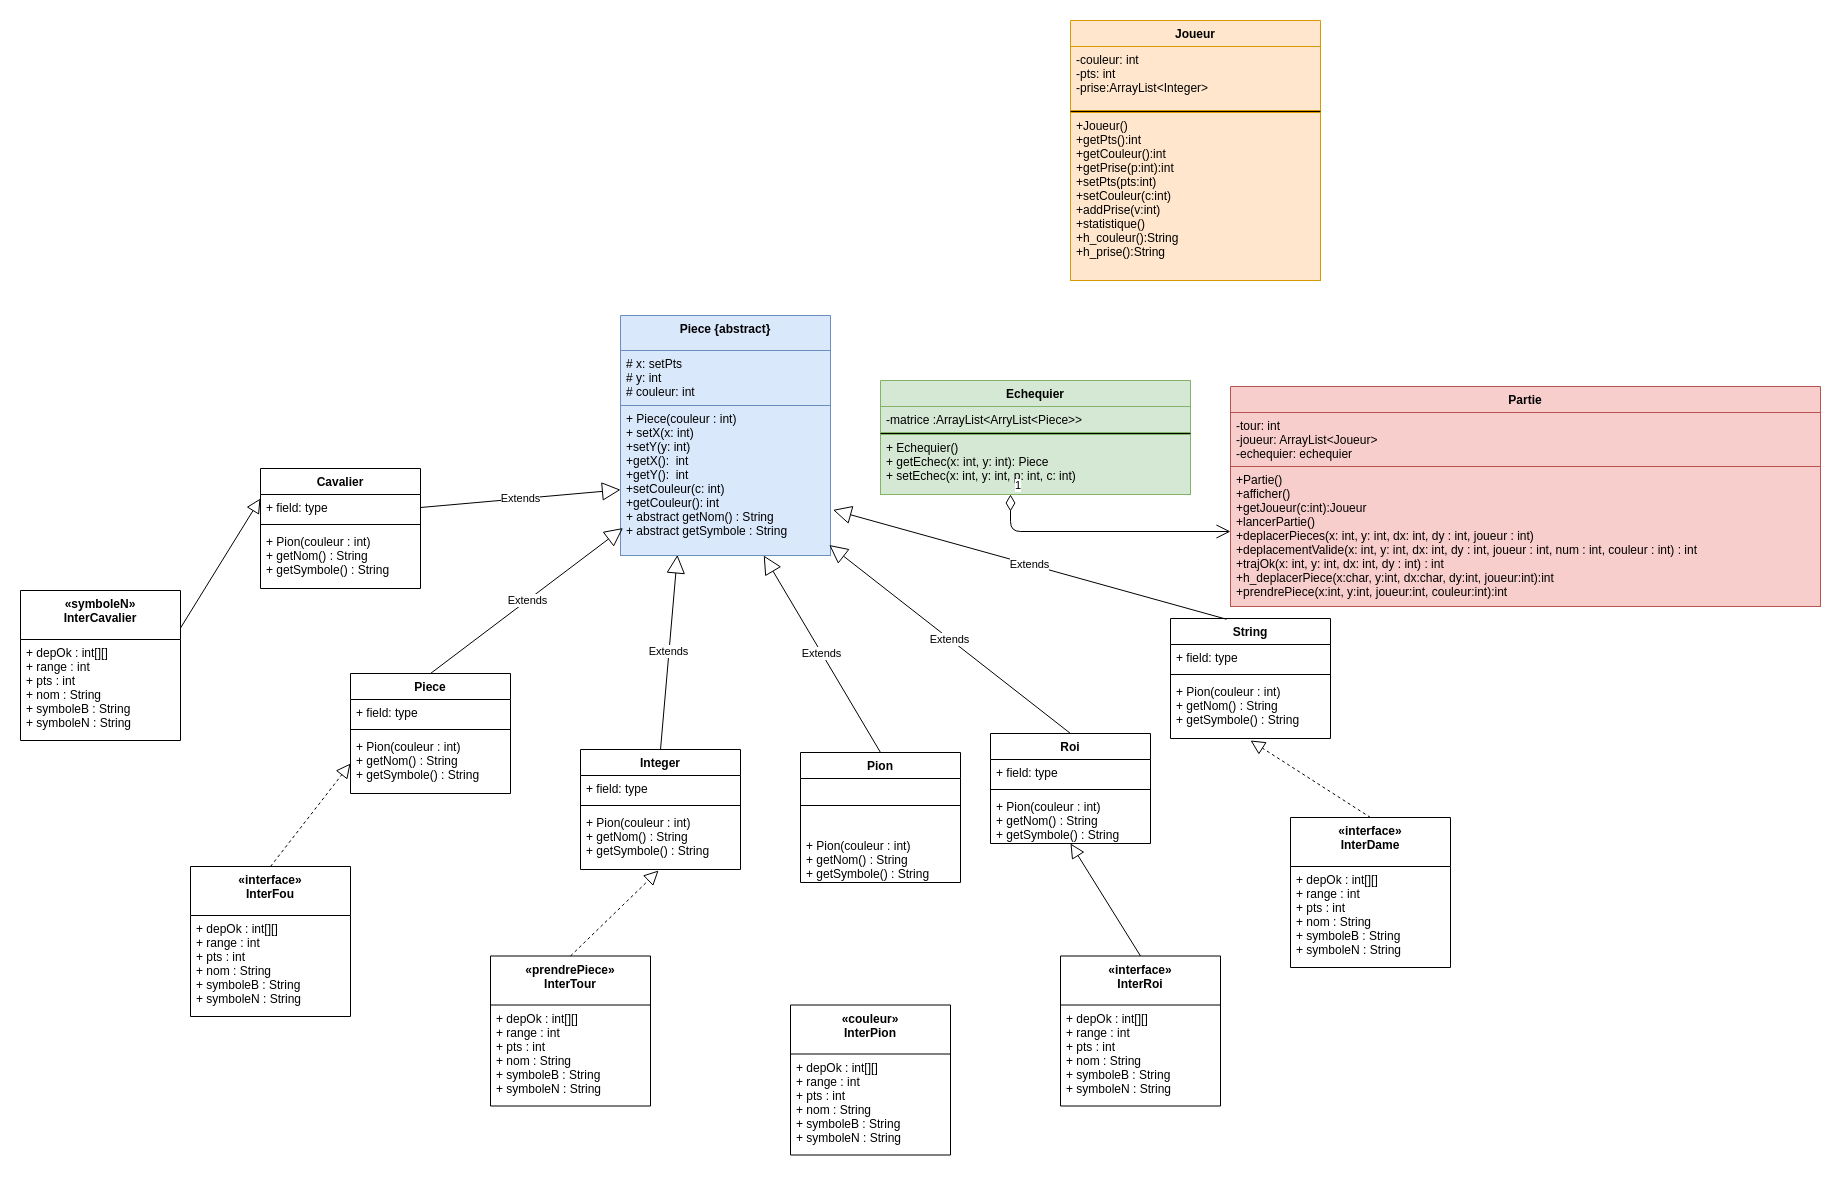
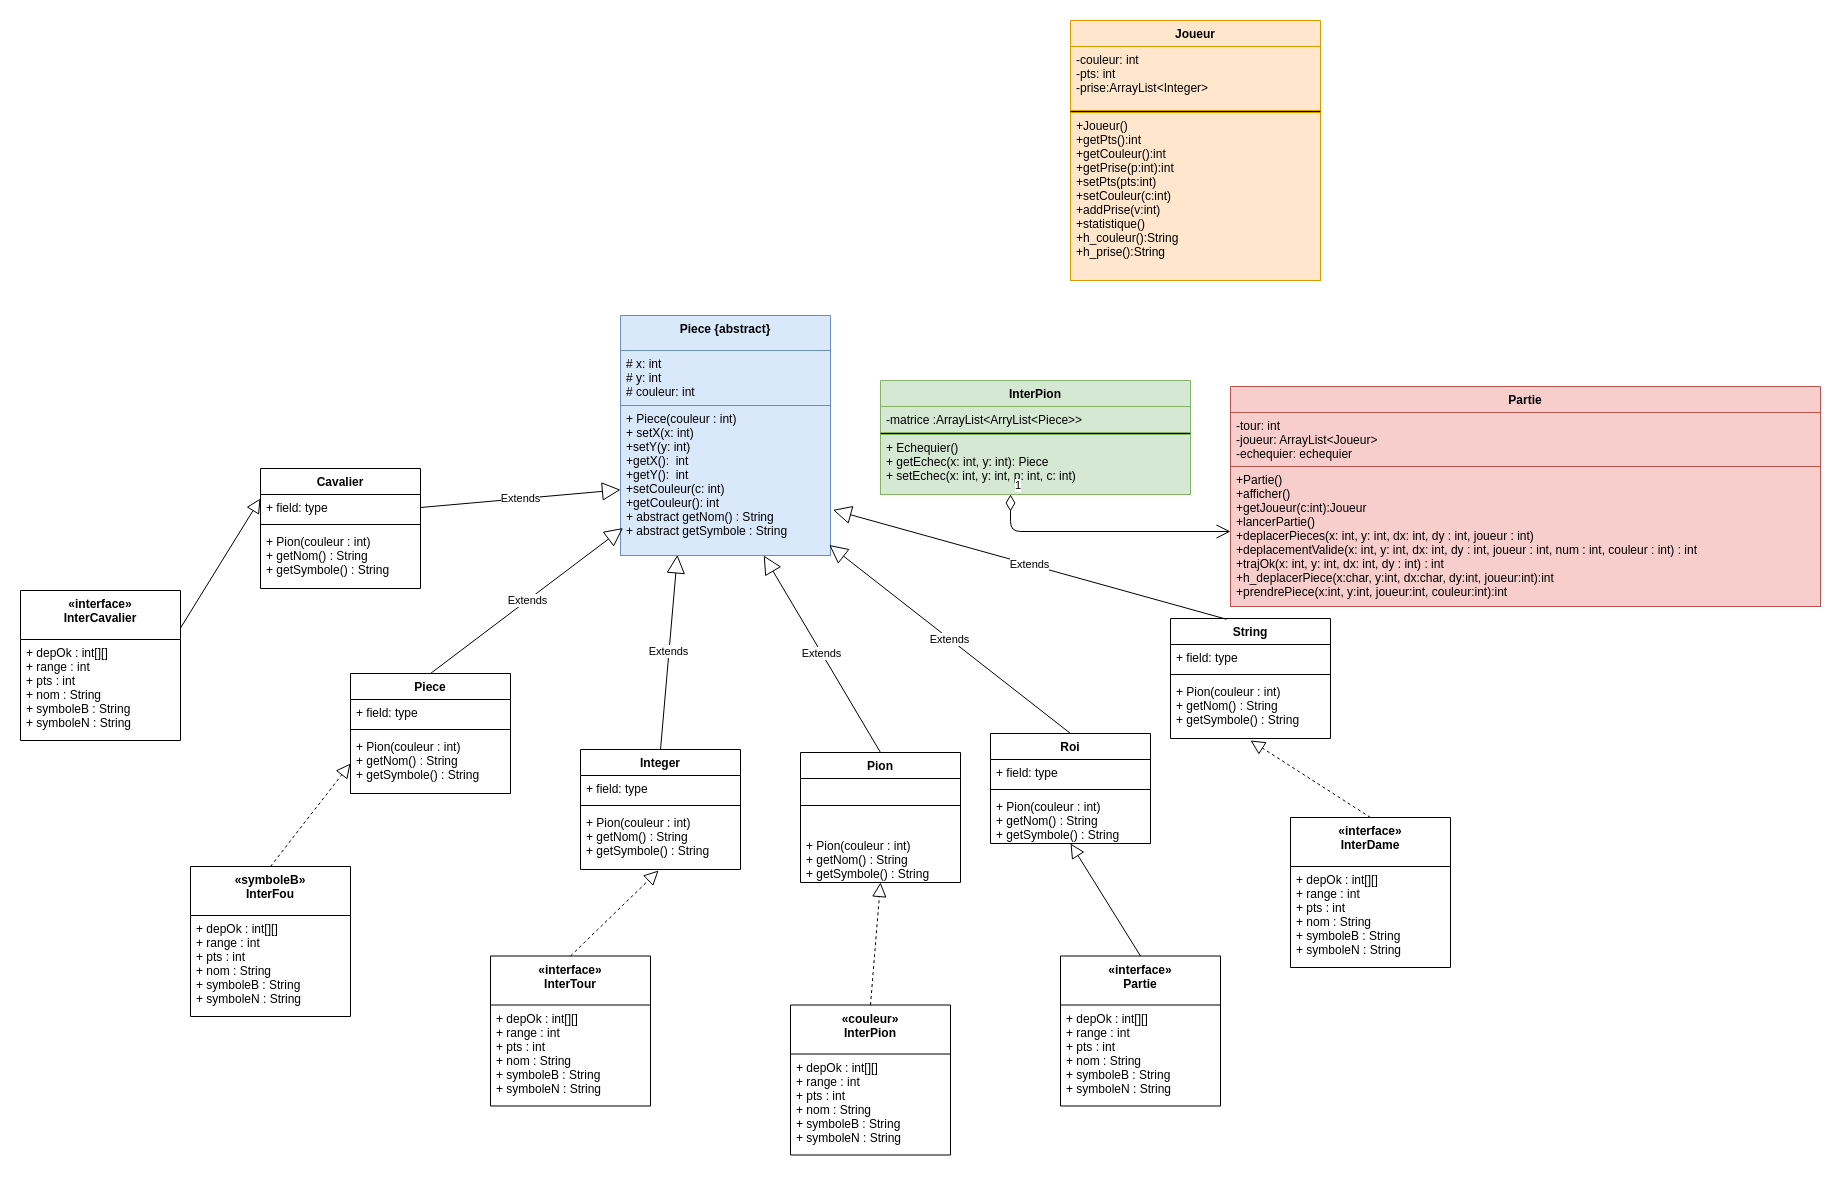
node "# x: setPts # y: int # couleur: int": label "# x: setPts # y: int # couleur: int" -> "# x: int # y: int # couleur: int"
node "Echequier": label "Echequier" -> "InterPion"
node "«symboleN» InterCavalier": label "«symboleN» InterCavalier" -> "«interface» InterCavalier"
node "«interface» InterFou": label "«interface» InterFou" -> "«symboleB» InterFou"
edge "«couleur» InterPion" -> "Pion": added
node "«prendrePiece» InterTour": label "«prendrePiece» InterTour" -> "«interface» InterTour"
node "«interface» InterRoi": label "«interface» InterRoi" -> "«interface» Partie"
